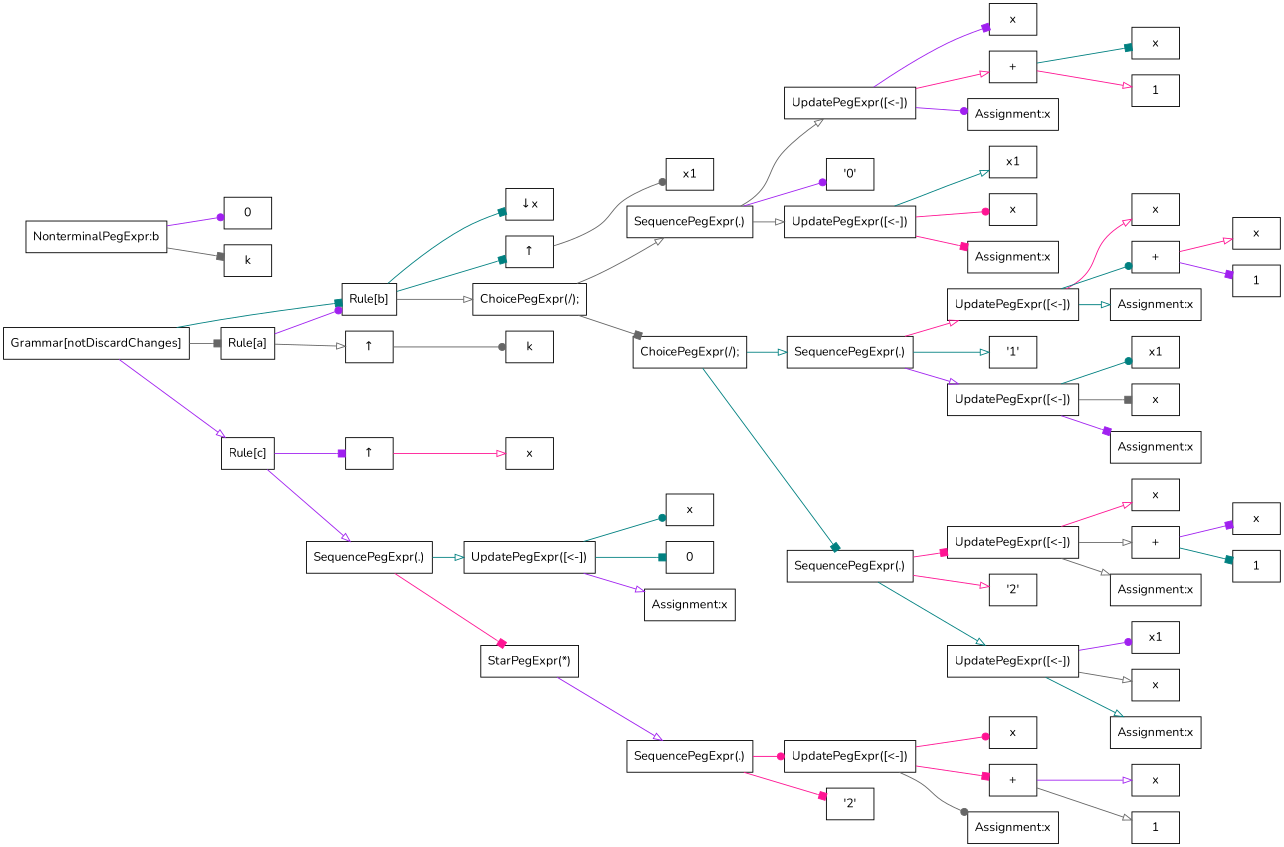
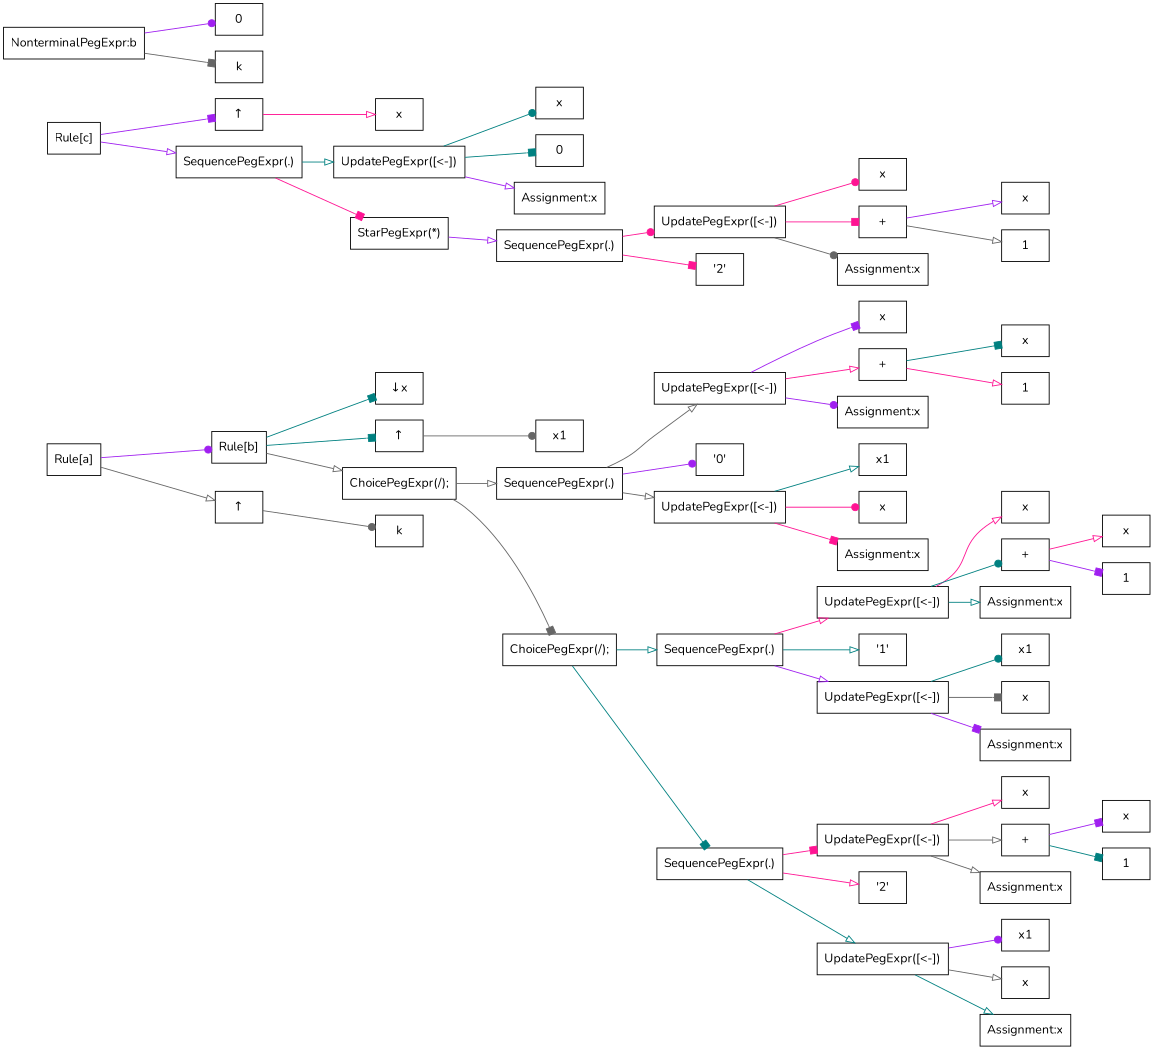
node "Grammar[notDiscardChanges]": removed
